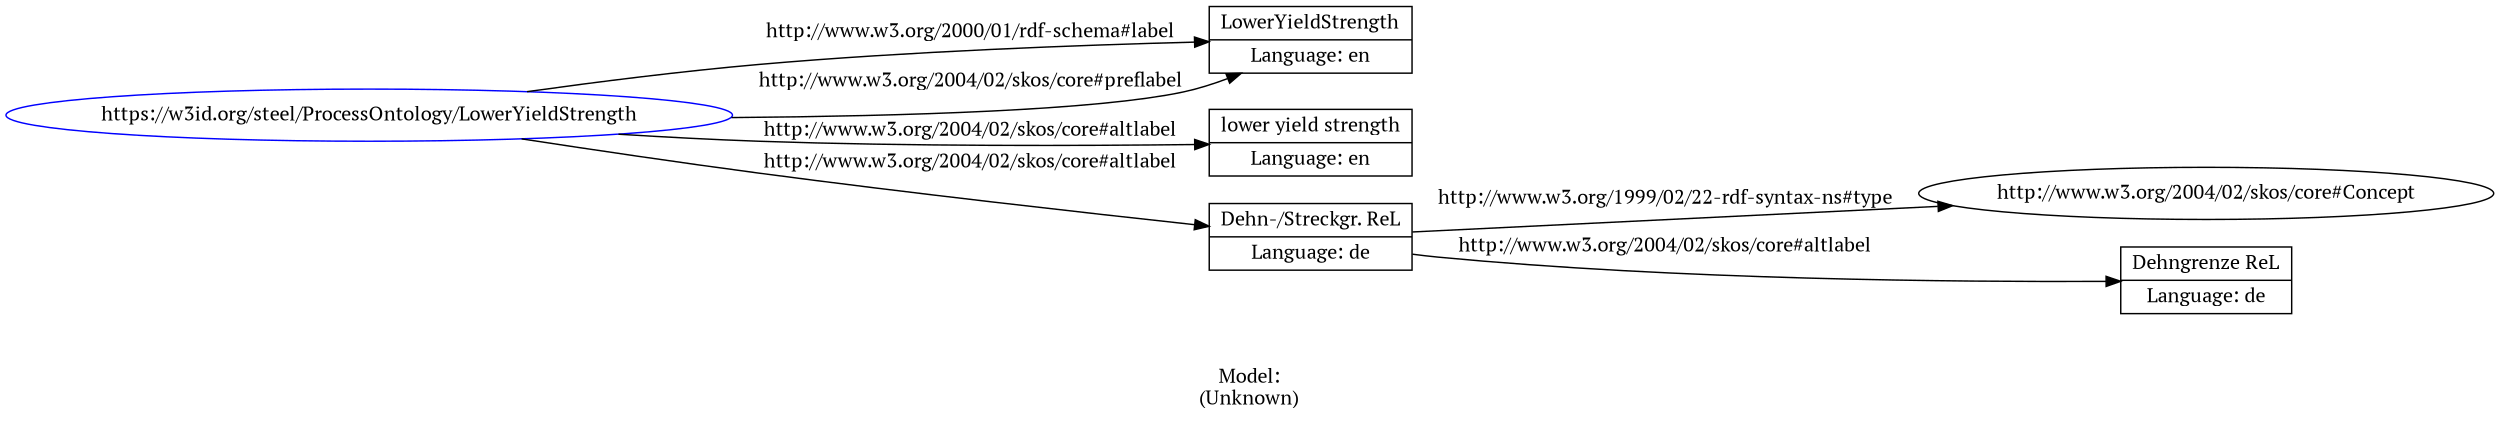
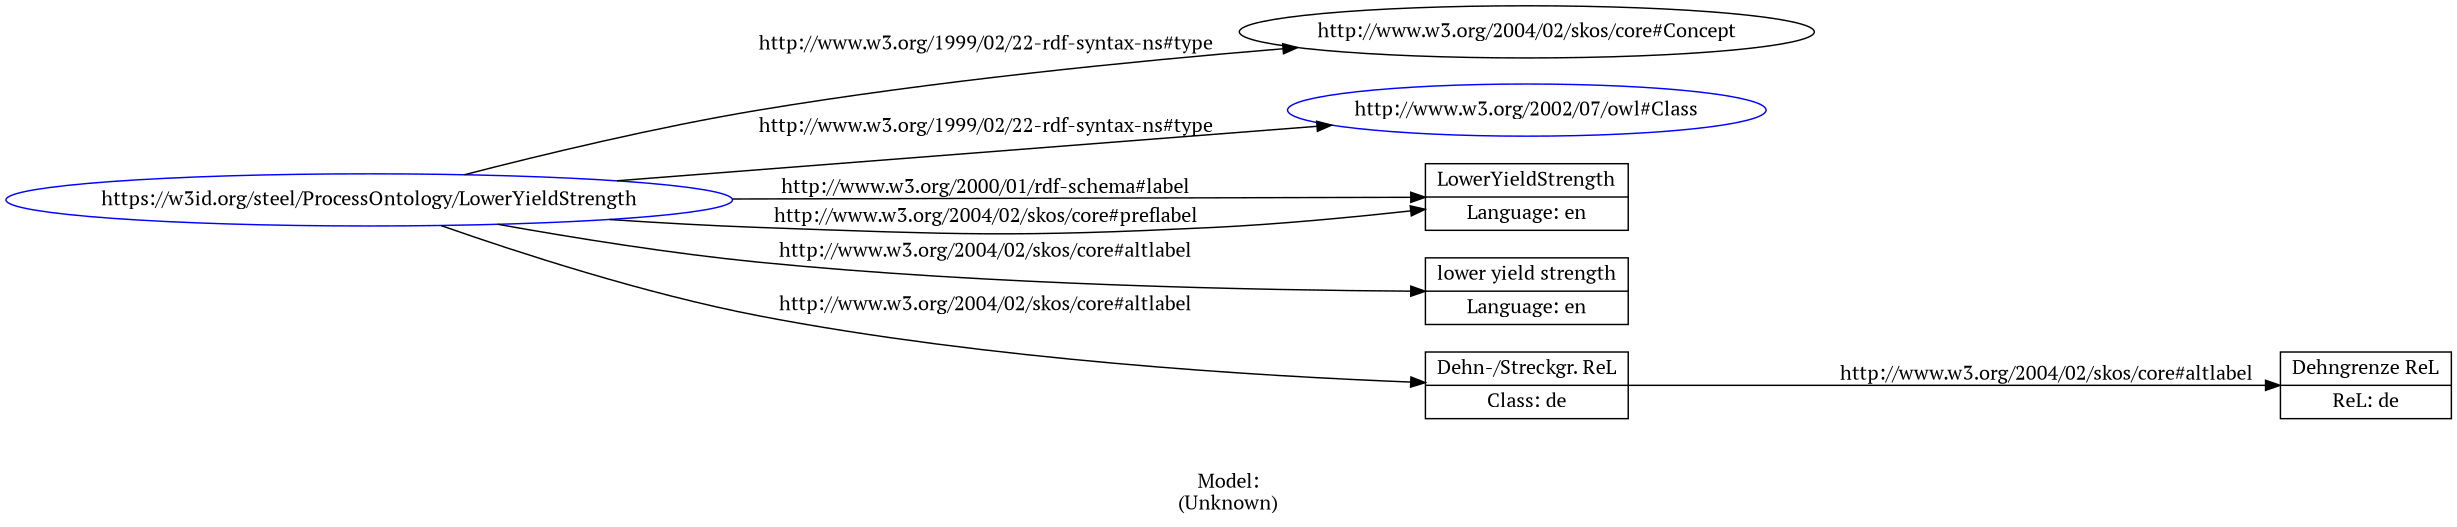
node "http://www.w3.org/2002/07/owl#Class": added
edge "Dehn-/Streckgr. ReL" -> "http://www.w3.org/2004/02/skos/core#Concept": now "https://w3id.org/steel/ProcessOntology/LowerYieldStrength" -> "http://www.w3.org/2004/02/skos/core#Concept"
node "Dehn-/Streckgr. ReL": text "Language: de" -> "Class: de"
node "Dehngrenze ReL": text "Language: de" -> "ReL: de"
